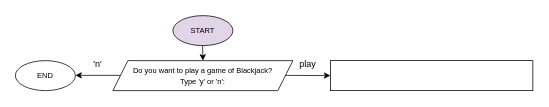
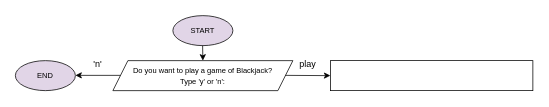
node "END": fillcolor #ffffff -> #e1d5e7
